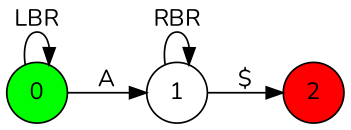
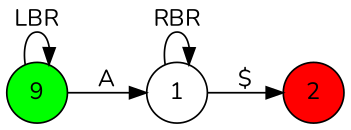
node "0": label "0" -> "9"
